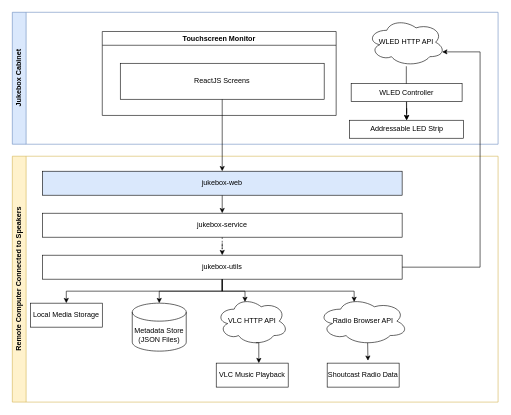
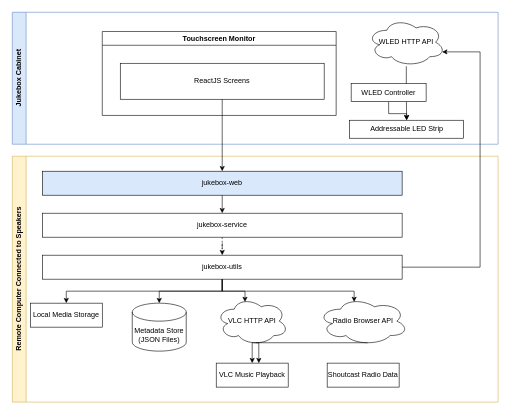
node "WLED Controller": size 111x18 -> 75x18
edge "Radio Browser API" -> "Shoutcast Radio Data": now "Radio Browser API" -> "VLC Music Playback"
